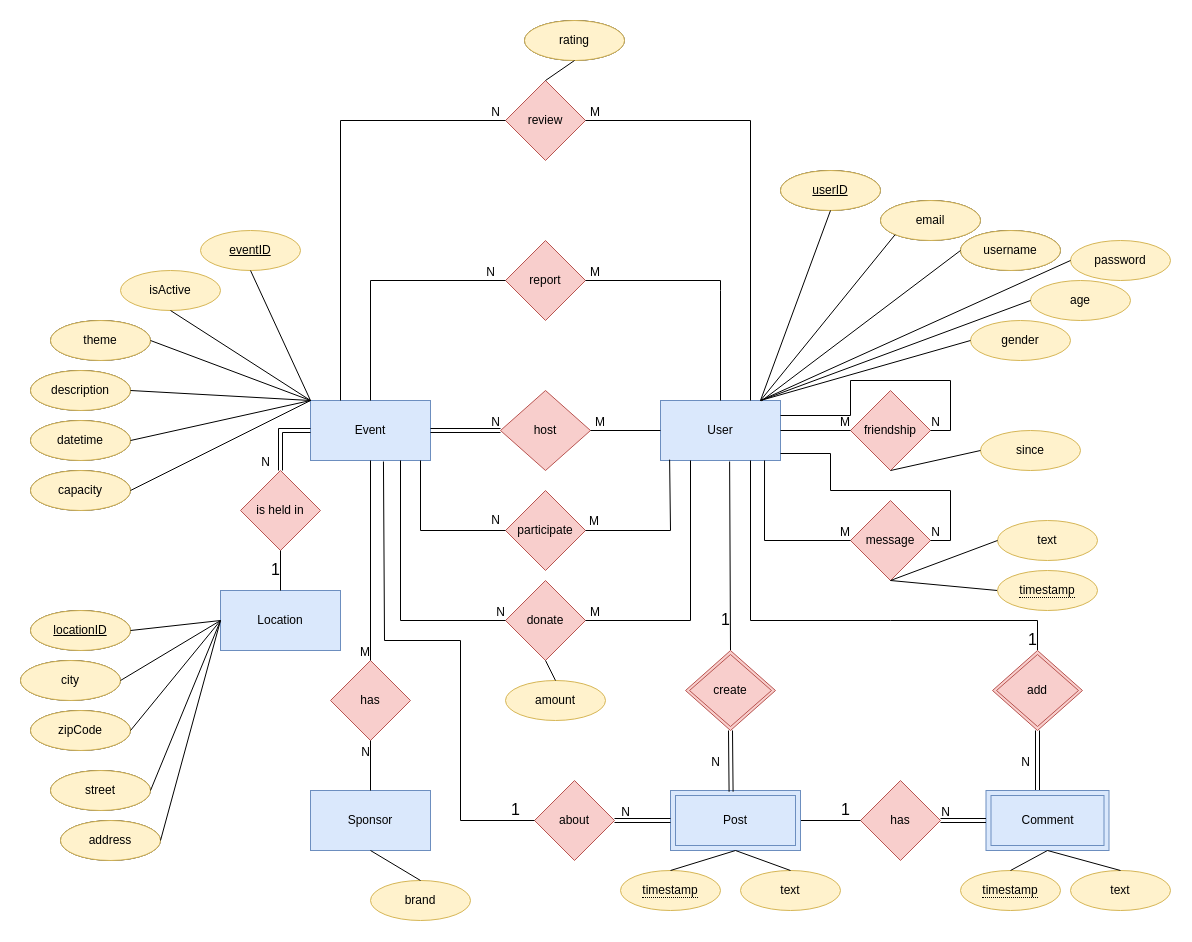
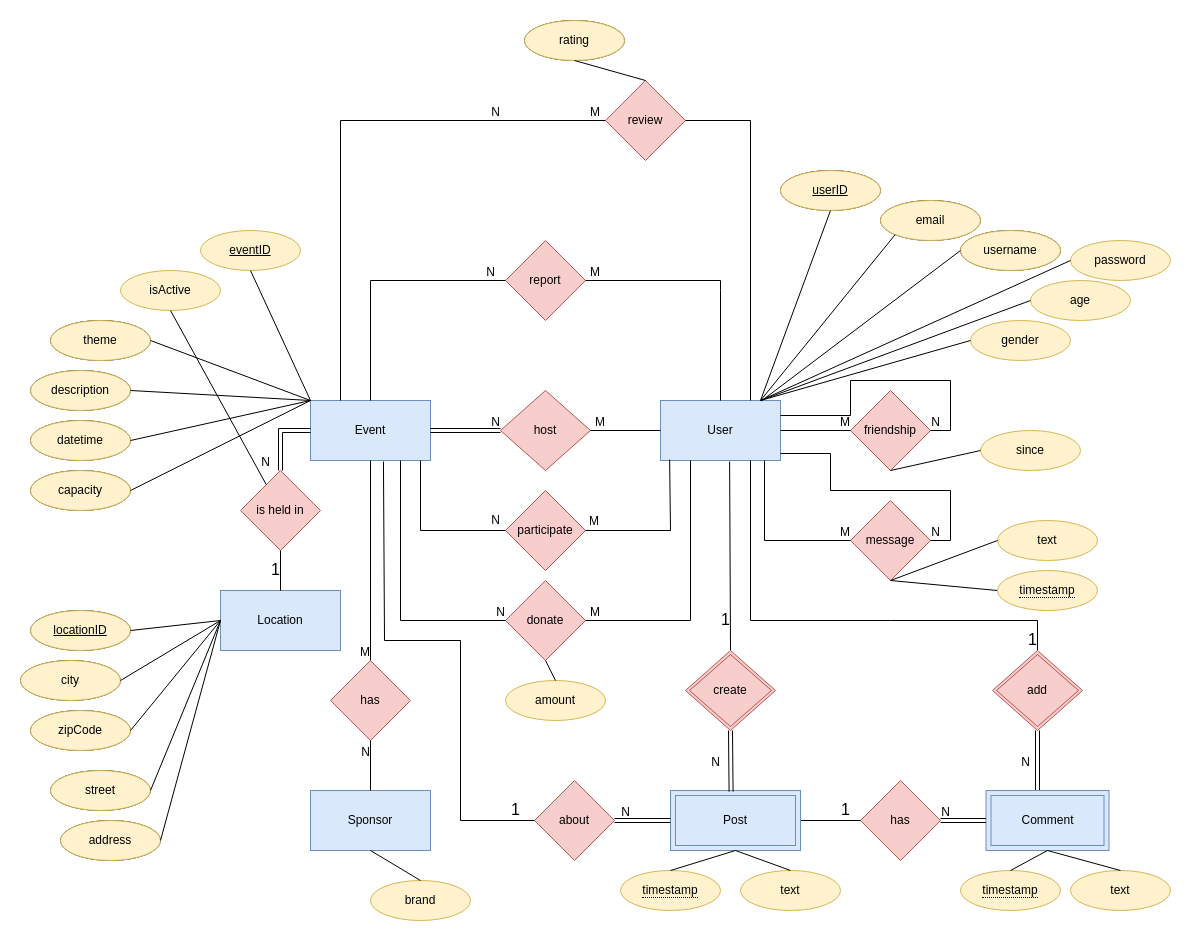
node "review": moved (546, 121) -> (646, 121)
edge "isActive" -- "Event": now "isActive" -- "is held in"
